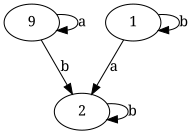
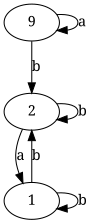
edge "1" -> "2": label "a" -> "b"
edge "2" -> "1": added, label "a"
